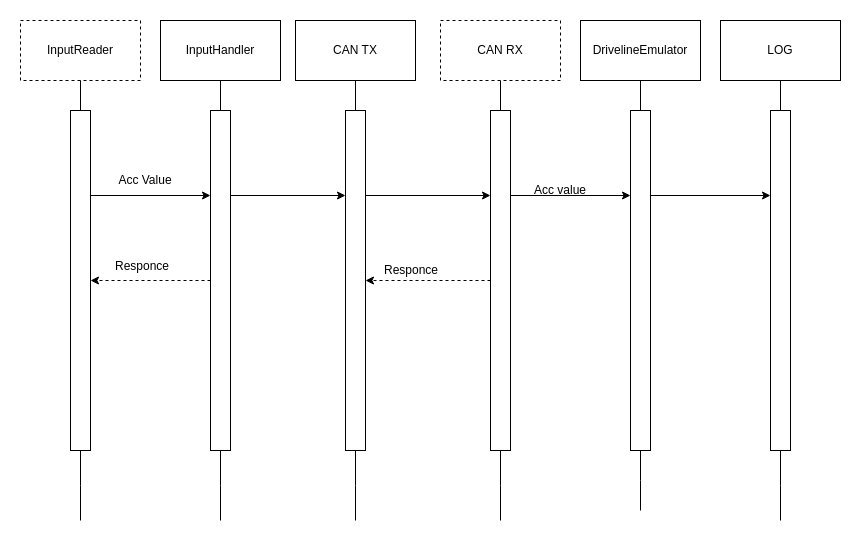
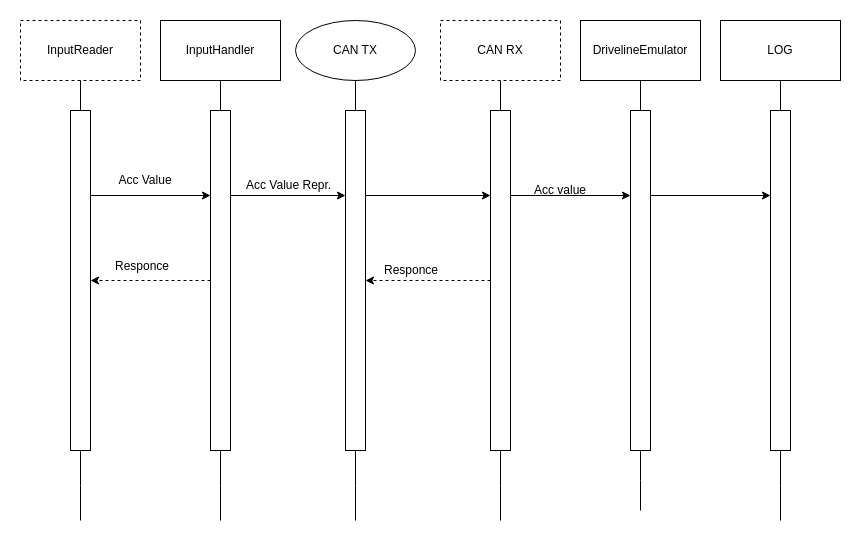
node "CAN TX": shape rectangle -> ellipse
node "Acc Value Repr.": added
